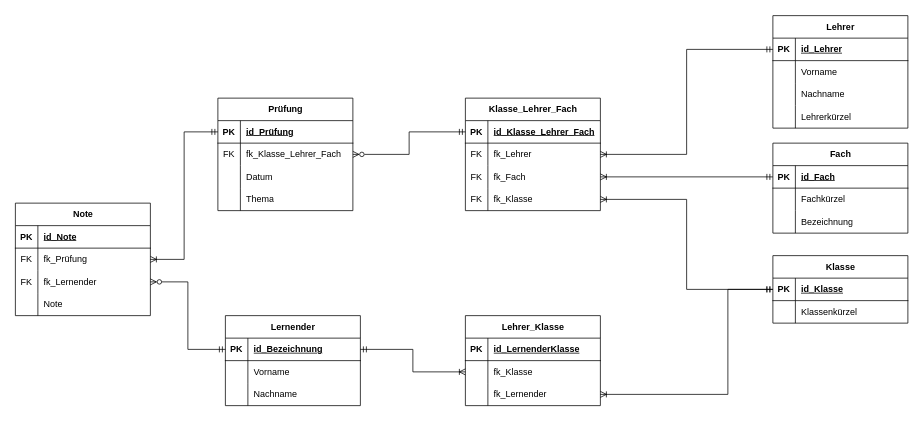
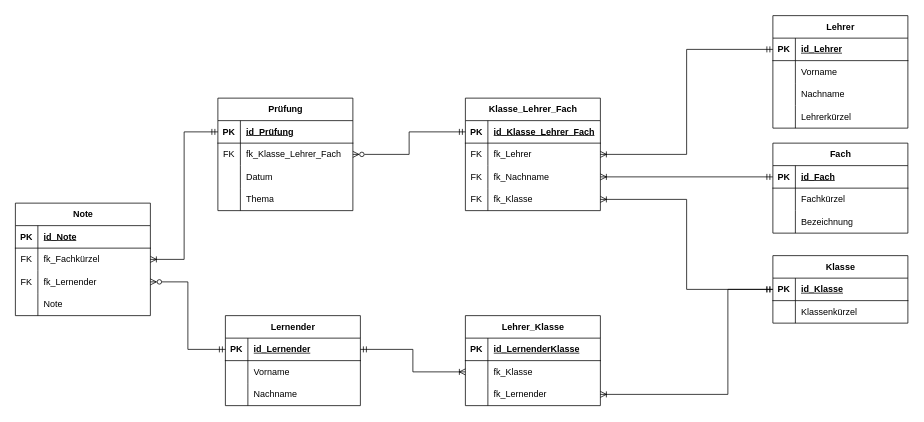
node "fk_Fach": label "fk_Fach" -> "fk_Nachname"
node "fk_Prüfung": label "fk_Prüfung" -> "fk_Fachkürzel"
node "id_Bezeichnung": label "id_Bezeichnung" -> "id_Lernender"
